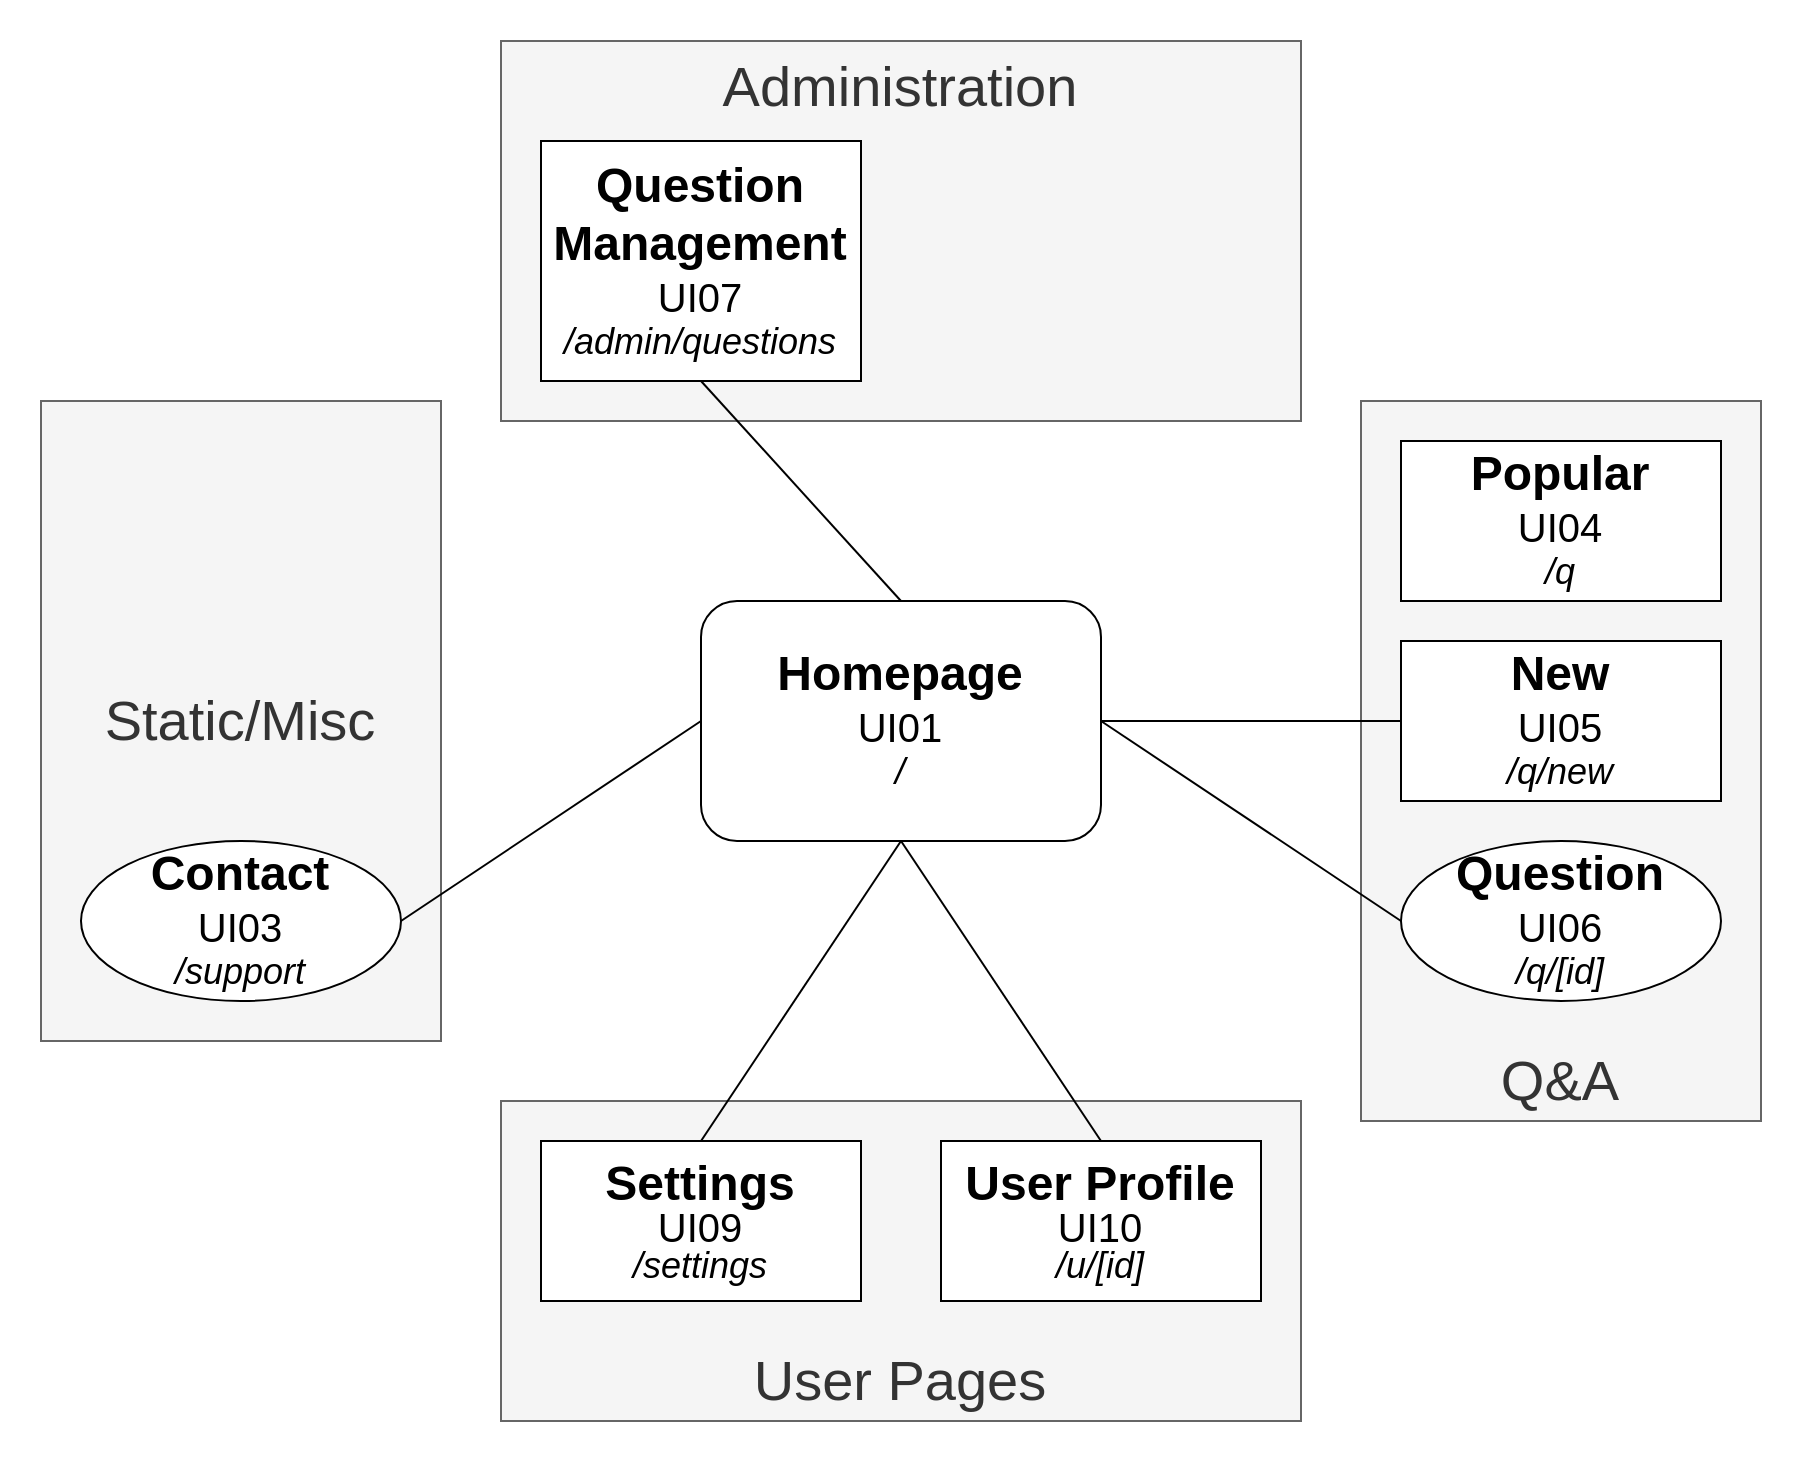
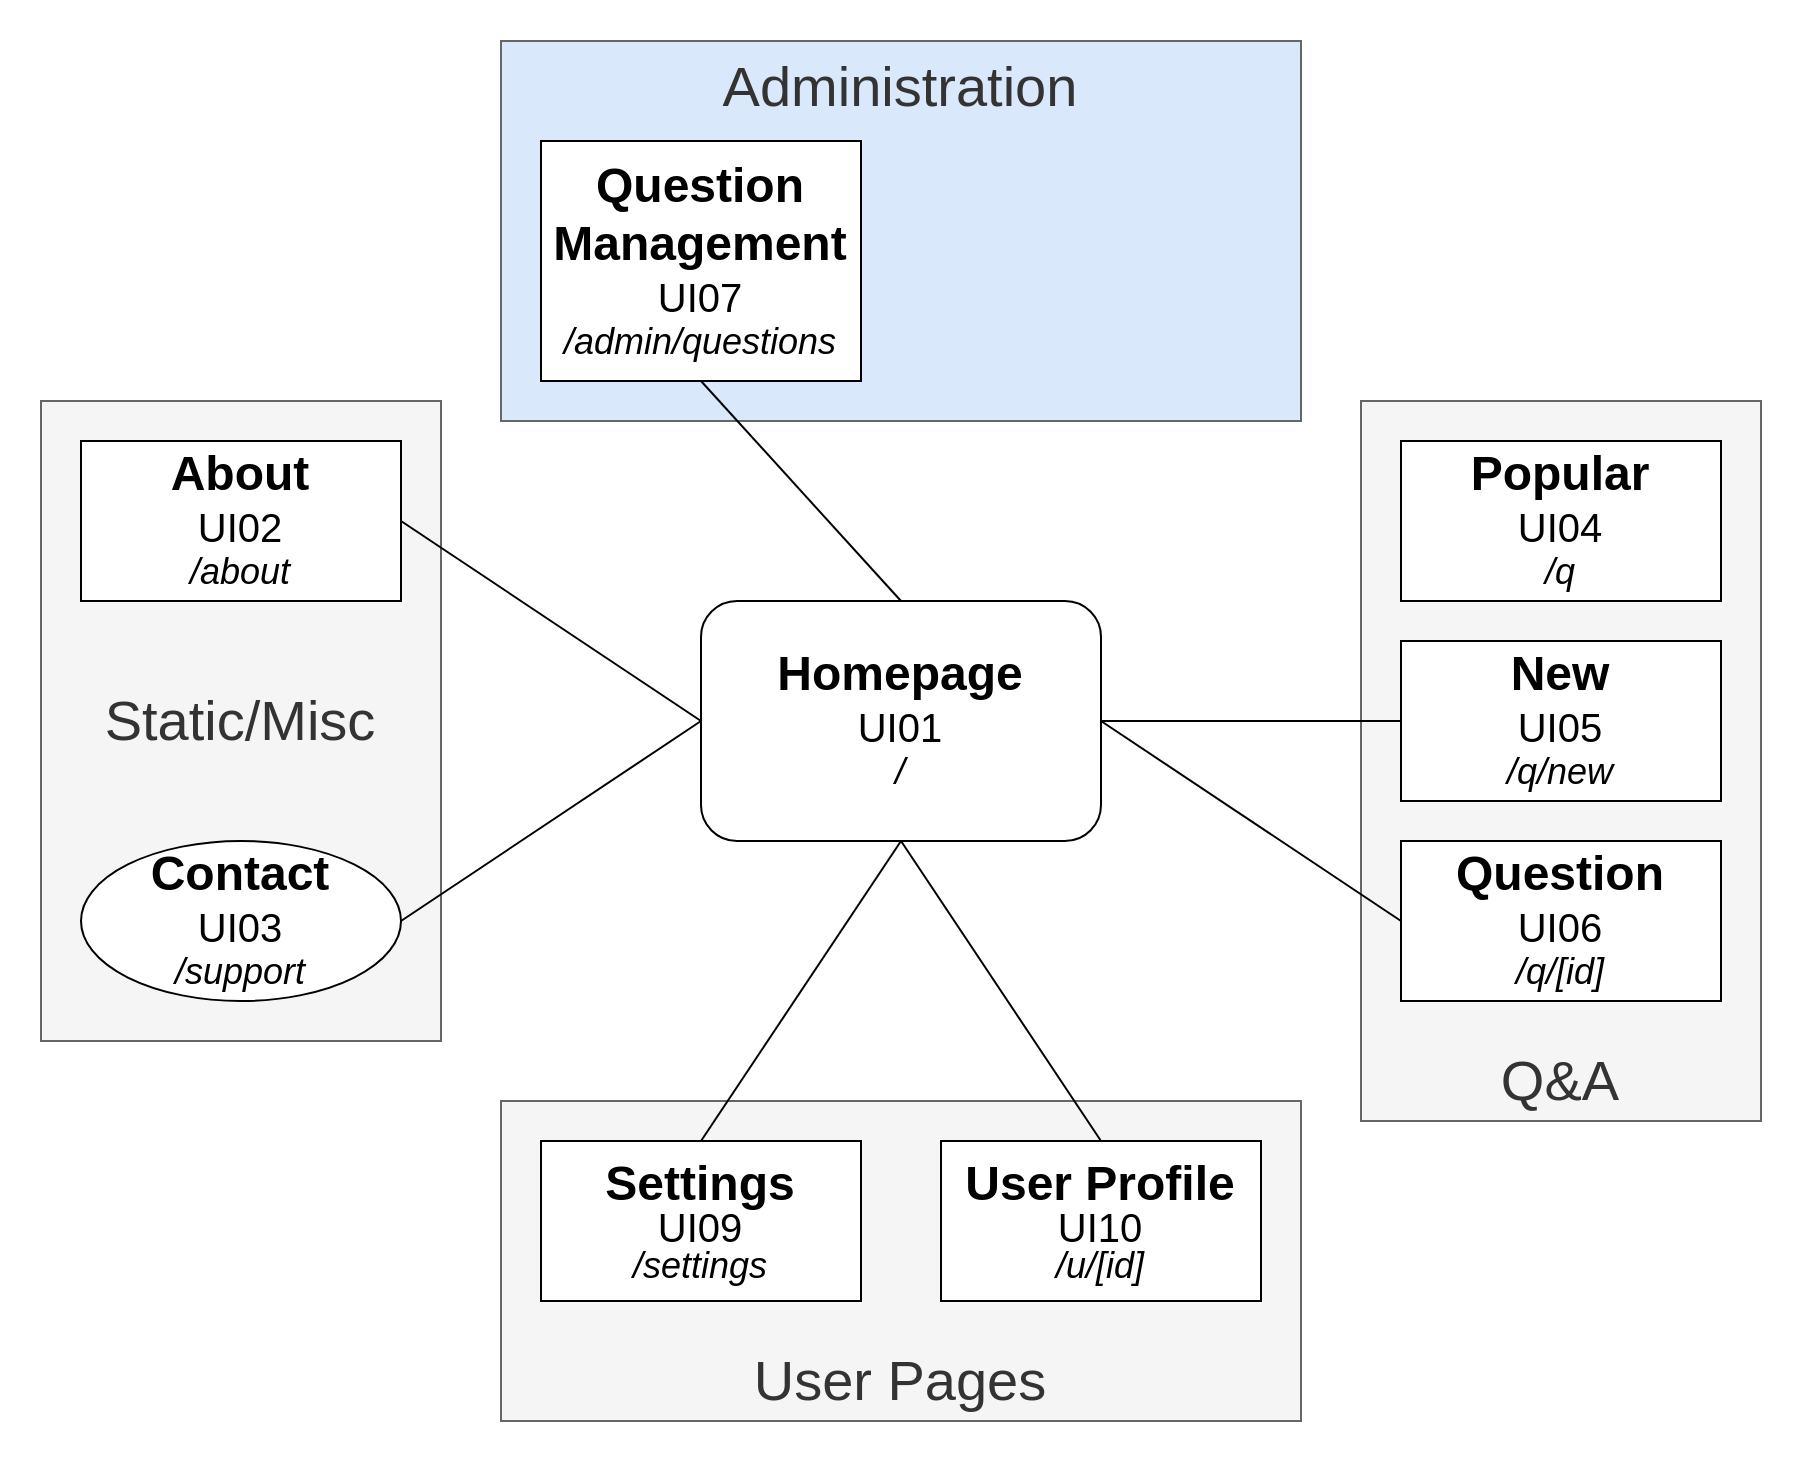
node "Administration": fillcolor #f5f5f5 -> #dae8fc
node "About UI02 /about": added
edge "About UI02 /about" -- "Homepage UI01 /": added
node "Question UI06 /q/[id]": shape ellipse -> rectangle
